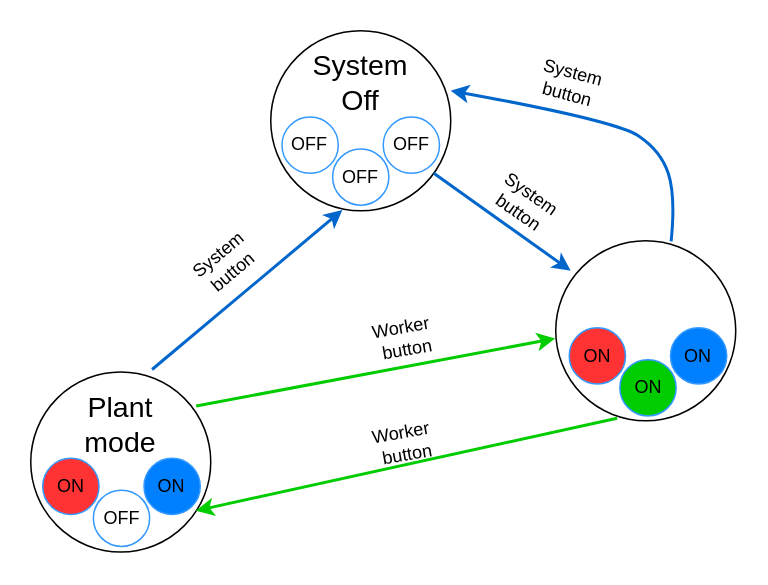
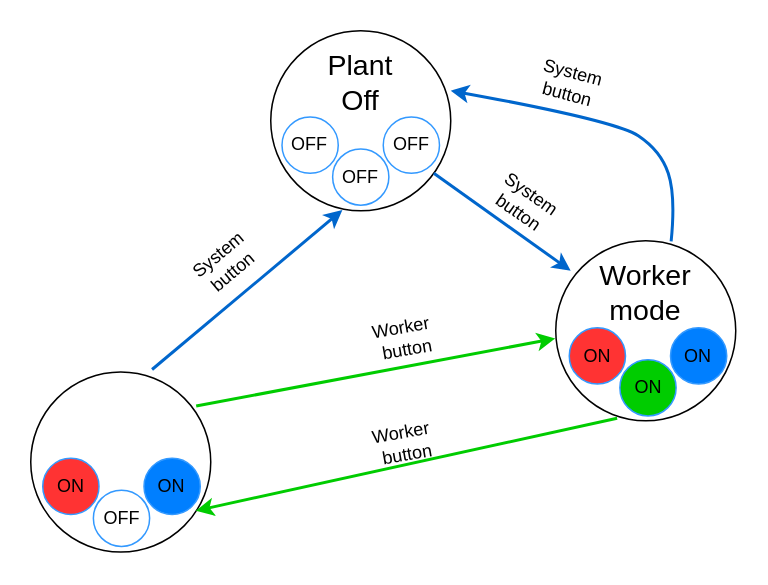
node "System Off": label "System Off" -> "Plant Off"
node "Worker mode": added
node "Plant mode": removed
